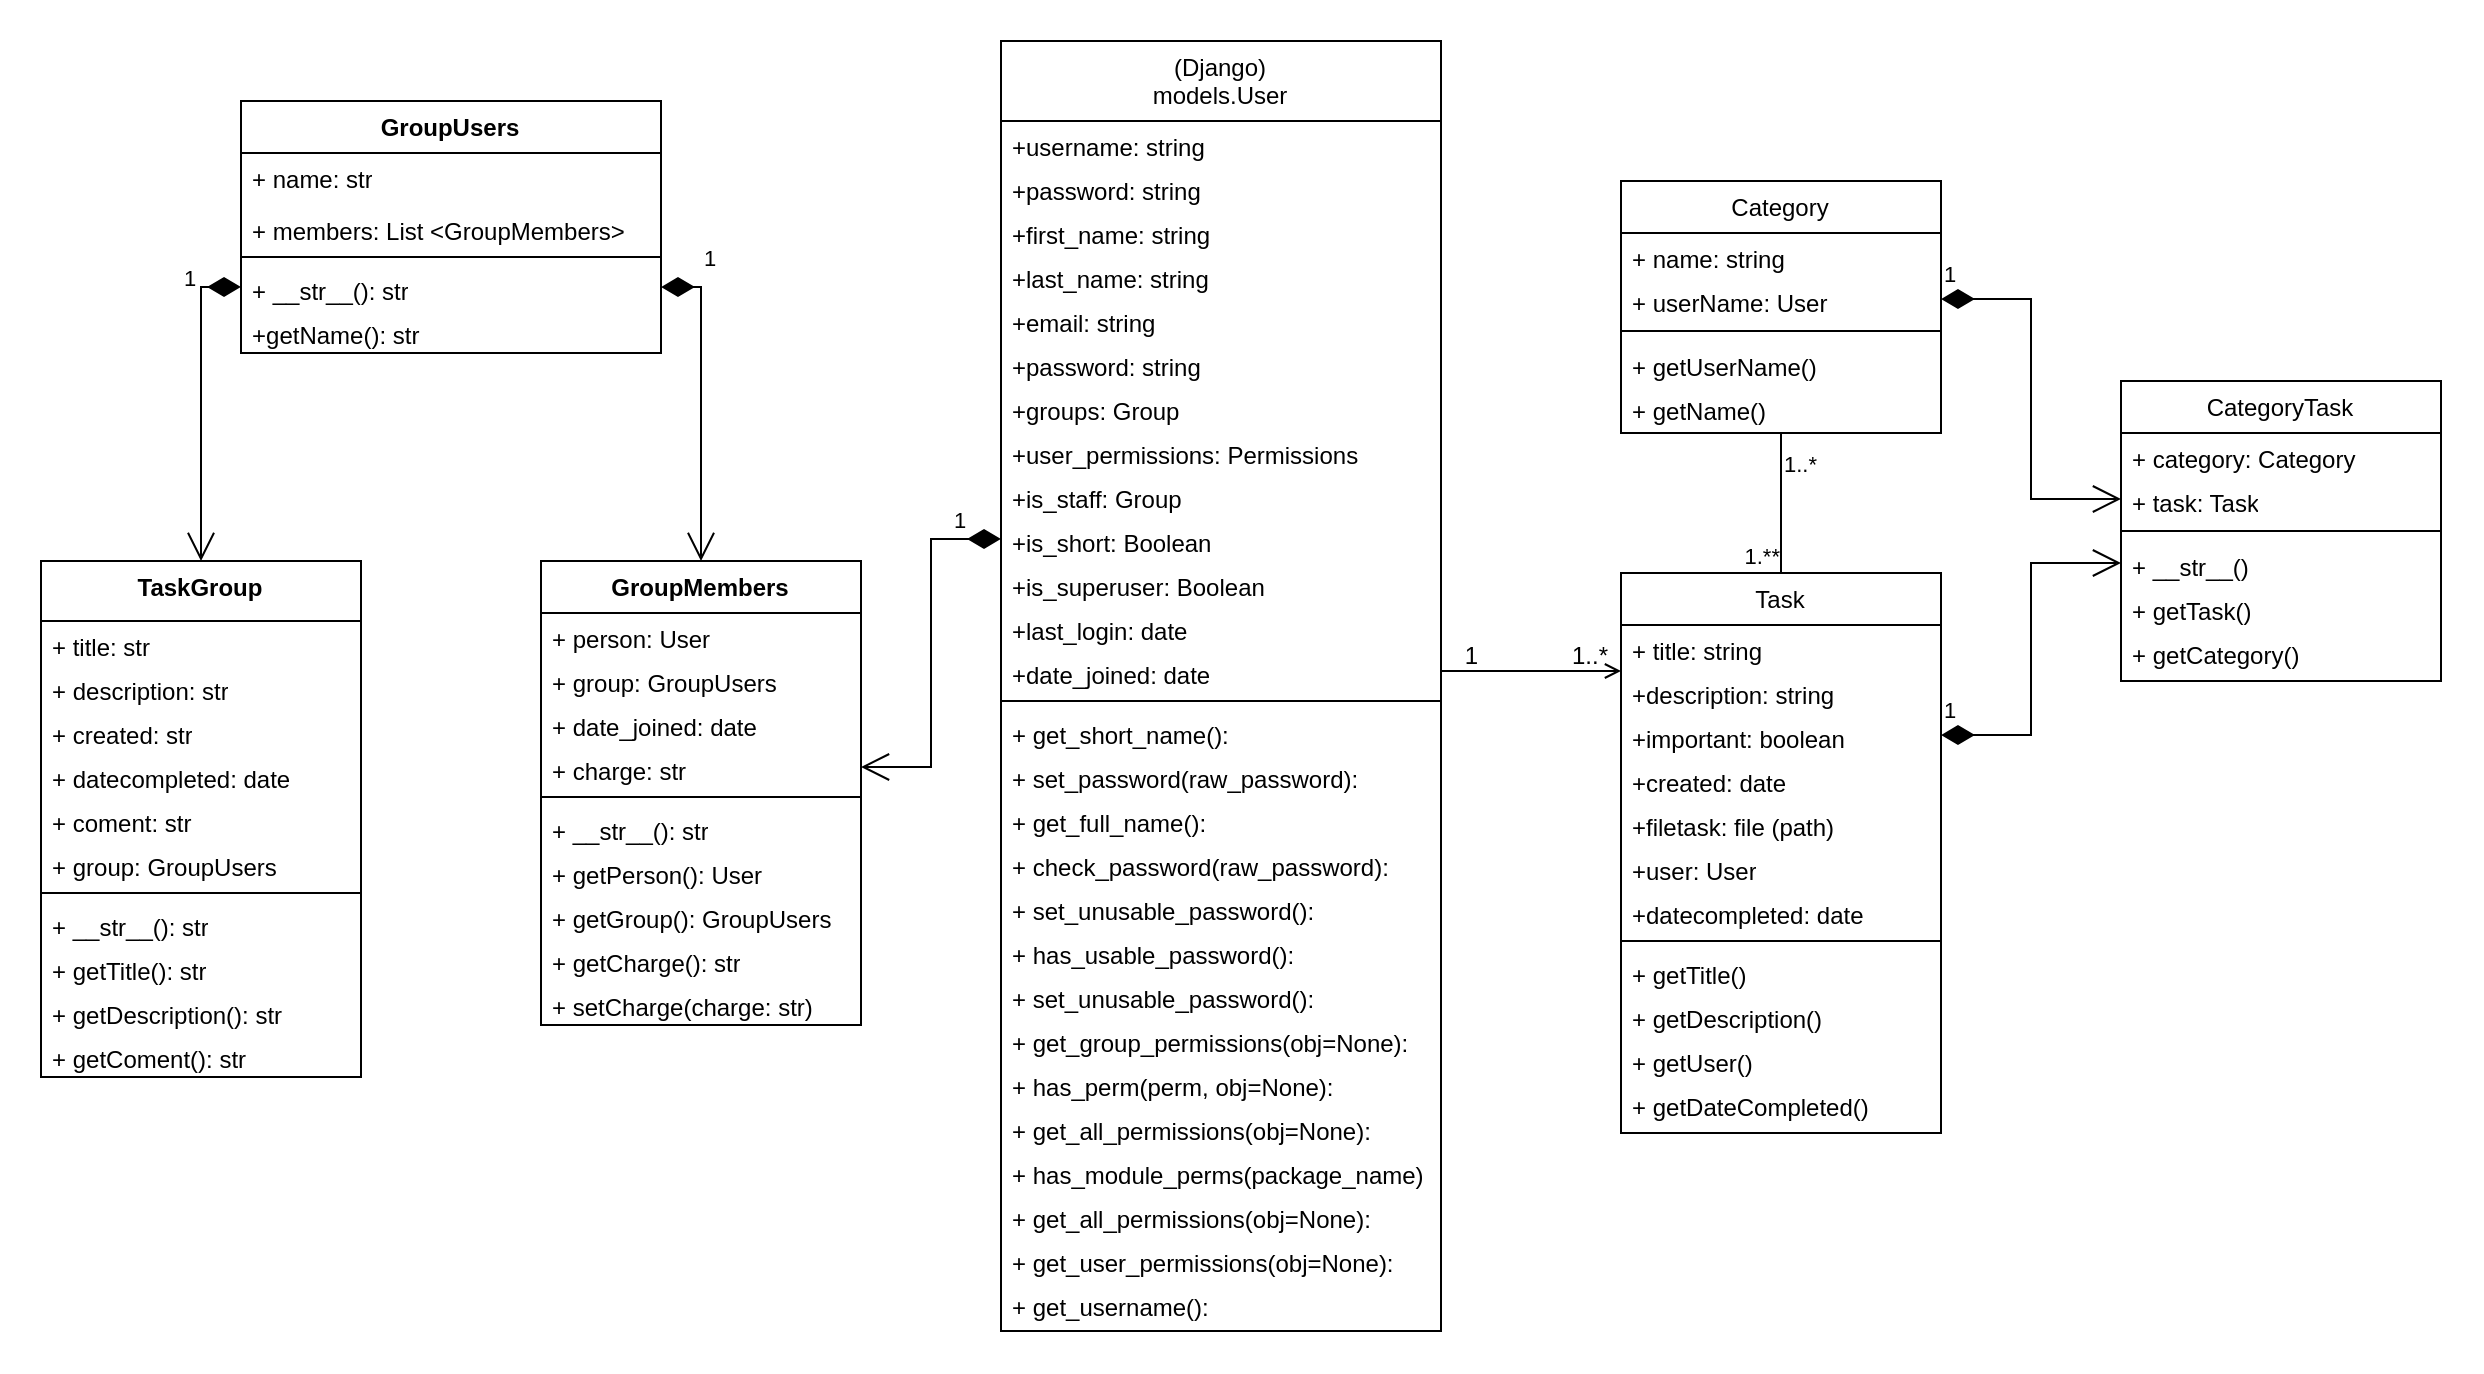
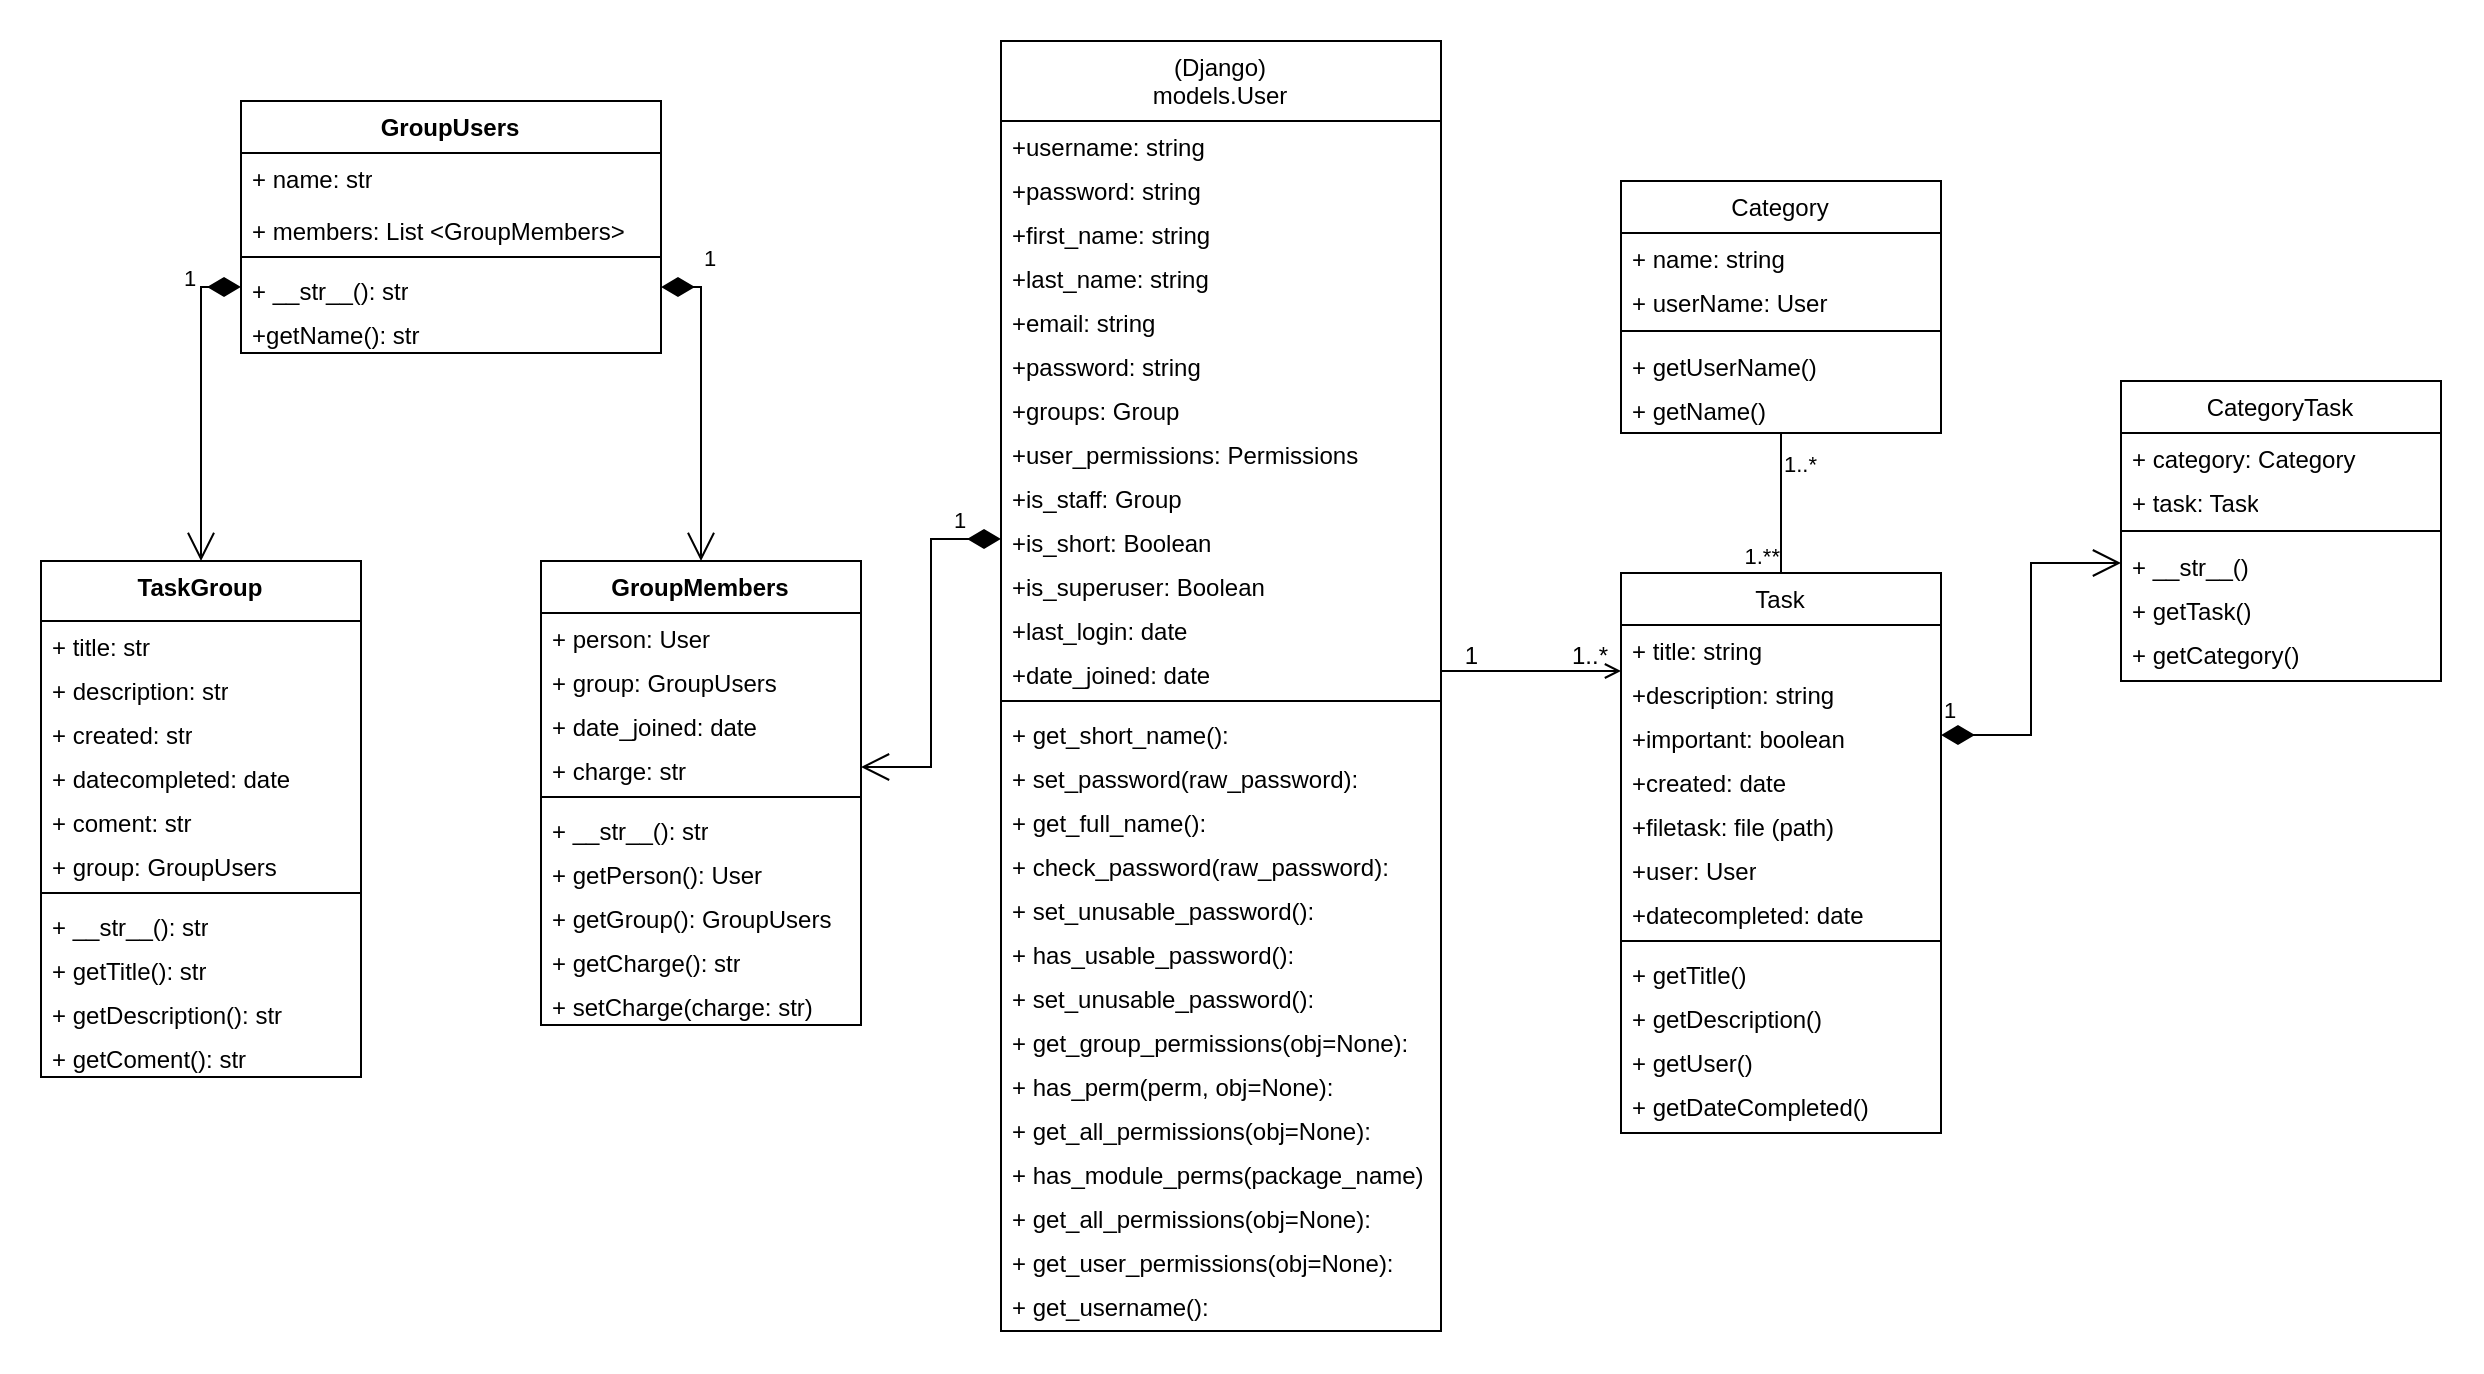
edge "+ userName: User" -- "+ task: Task": removed, label "1"
